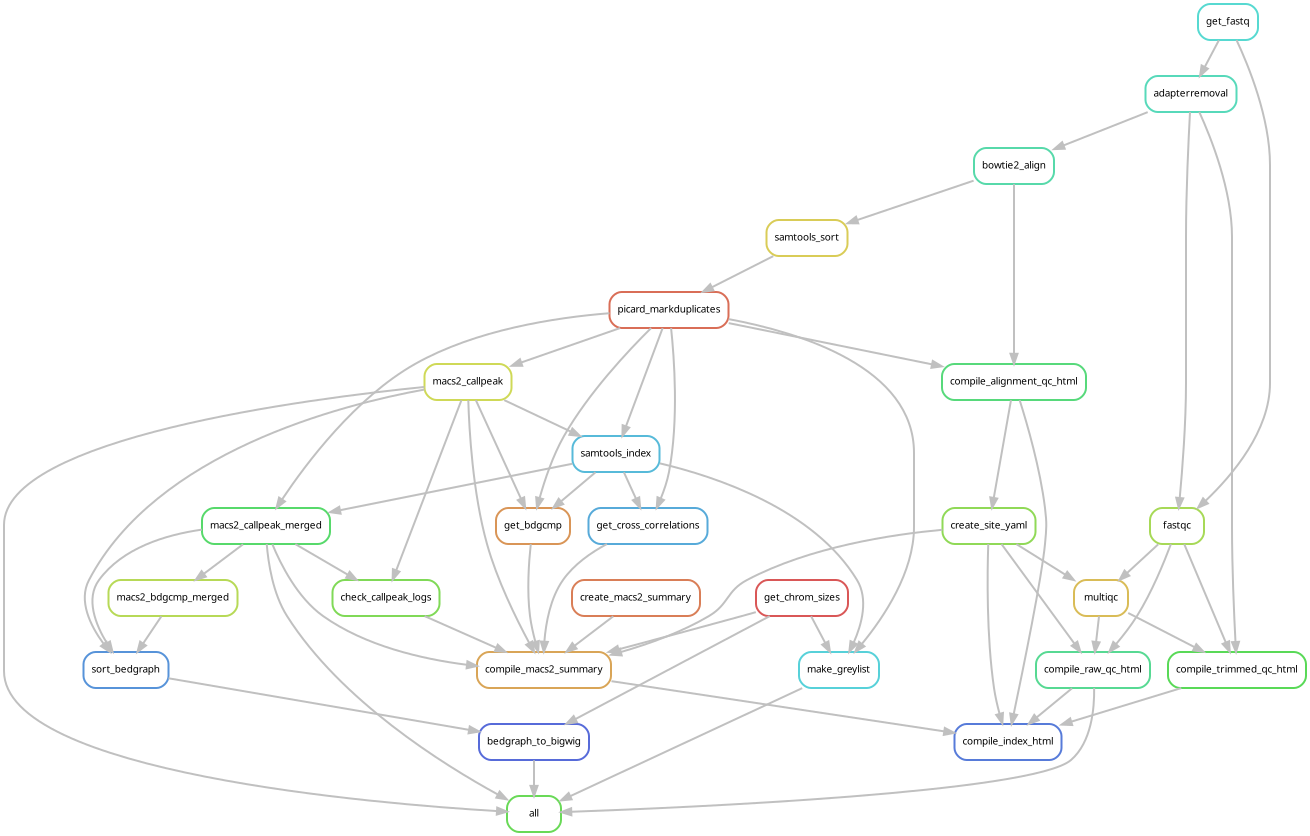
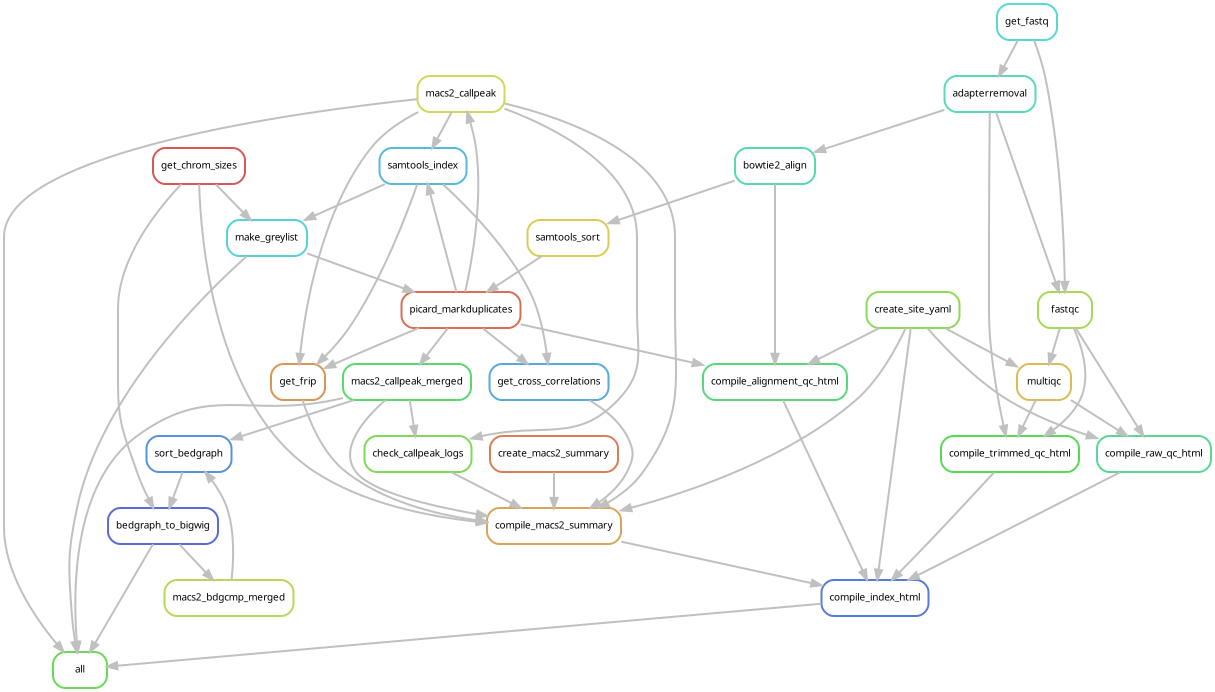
edge "picard_markduplicates" -> "make_greylist": reversed
edge "compile_alignment_qc_html" -> "create_site_yaml": reversed
edge "macs2_callpeak" -> "sort_bedgraph": removed
edge "samtools_index" -> "macs2_callpeak_merged": removed
node "get_bdgcmp": label "get_bdgcmp" -> "get_frip"
edge "macs2_callpeak_merged" -> "macs2_bdgcmp_merged": now "bedgraph_to_bigwig" -> "macs2_bdgcmp_merged"
edge "compile_raw_qc_html" -> "all": now "compile_index_html" -> "all"
